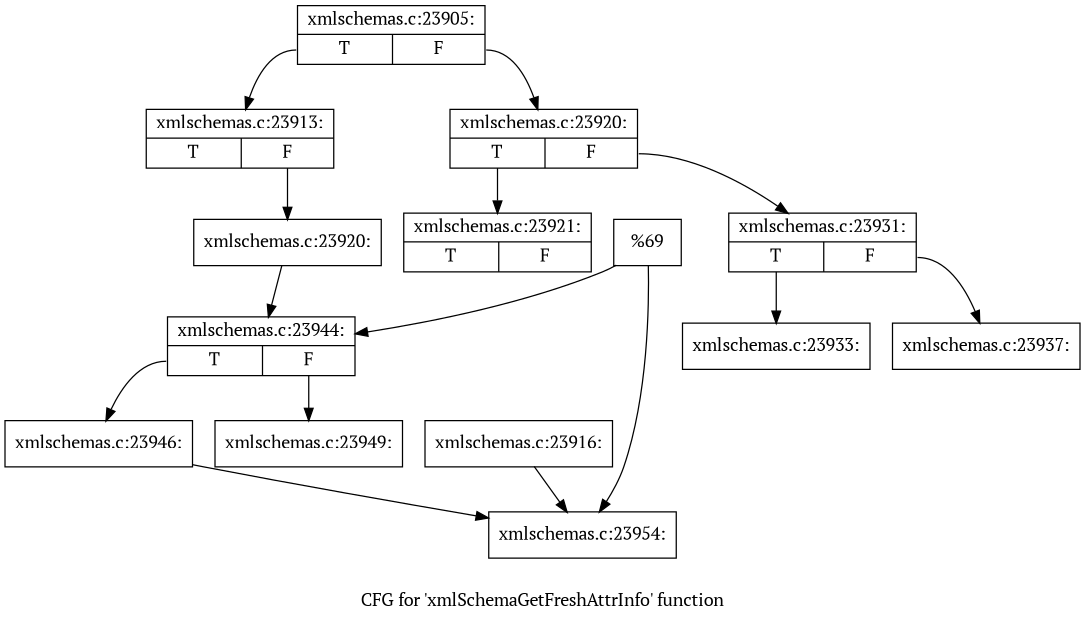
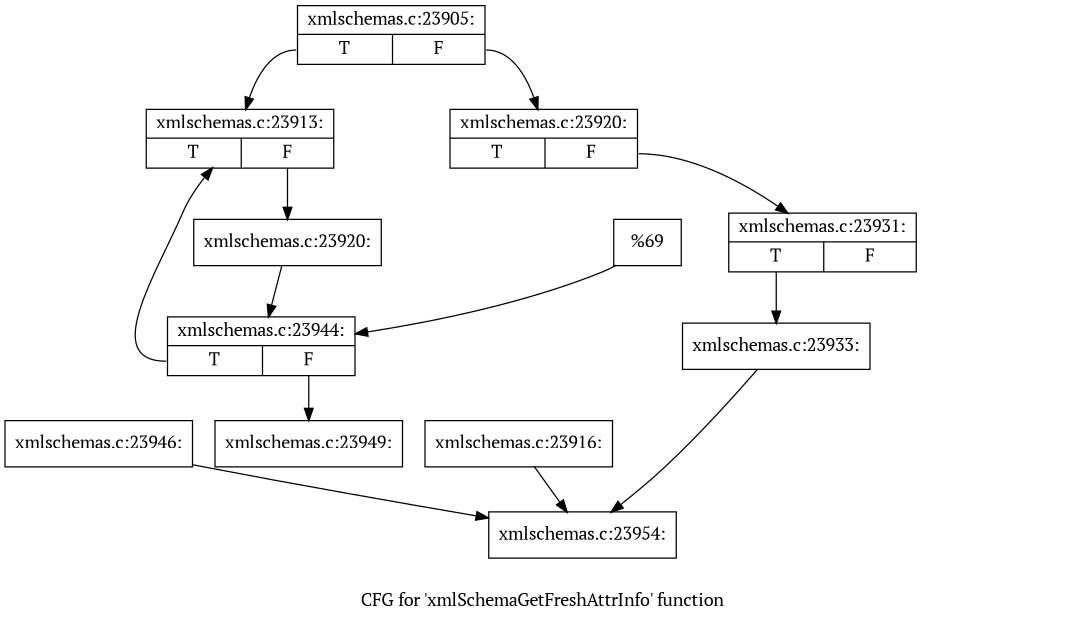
node "xmlschemas.c:23921:": removed
node "xmlschemas.c:23937:": removed
edge "xmlschemas.c:23944:" -> "xmlschemas.c:23946:": now "xmlschemas.c:23944:" -> "xmlschemas.c:23913:"
edge "%69" -> "xmlschemas.c:23954:": now "xmlschemas.c:23933:" -> "xmlschemas.c:23954:"
